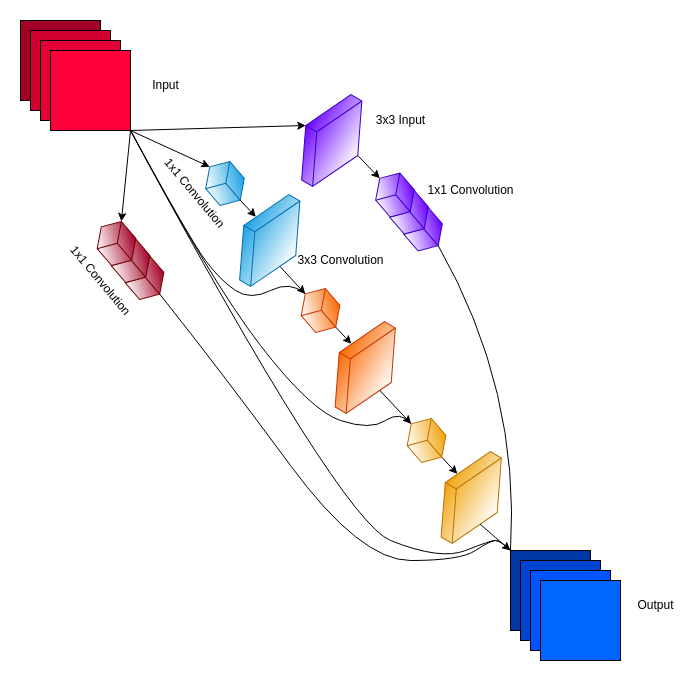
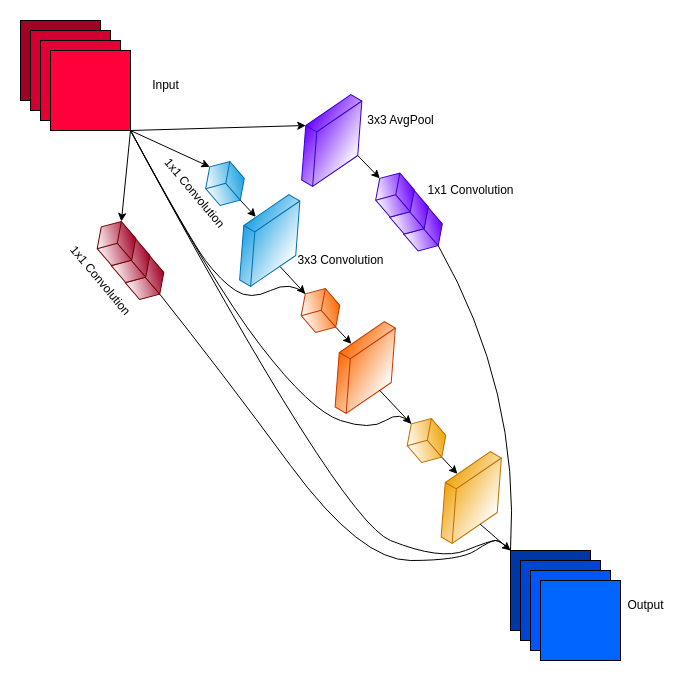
node "3x3 Input": label "3x3 Input" -> "3x3 AvgPool"
node "Output": moved (656, 606) -> (646, 606)
